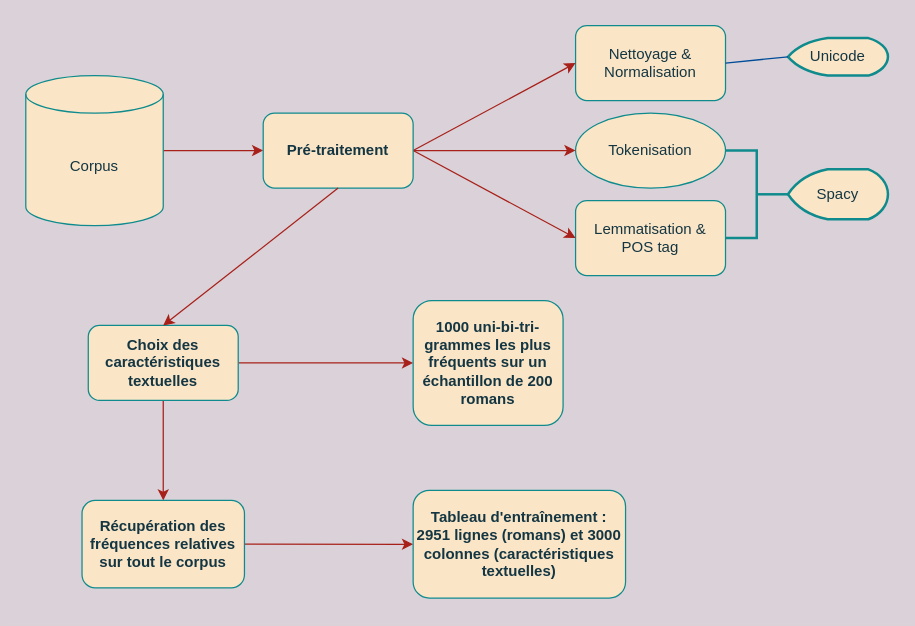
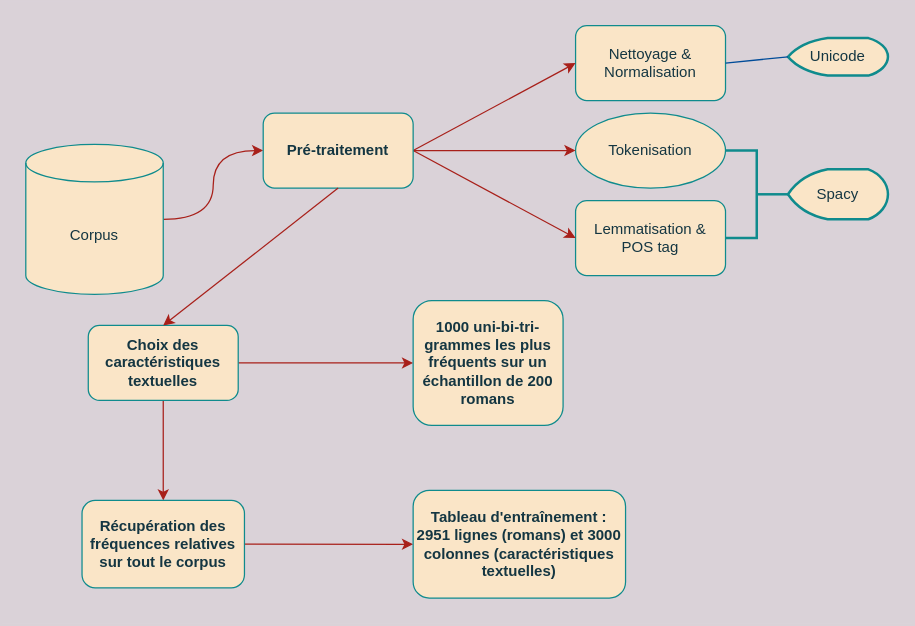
node "Corpus": moved (94, 151) -> (94, 219)
